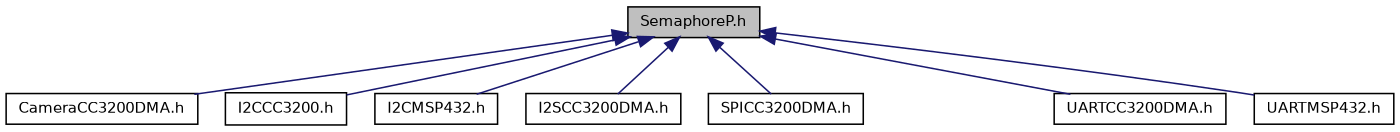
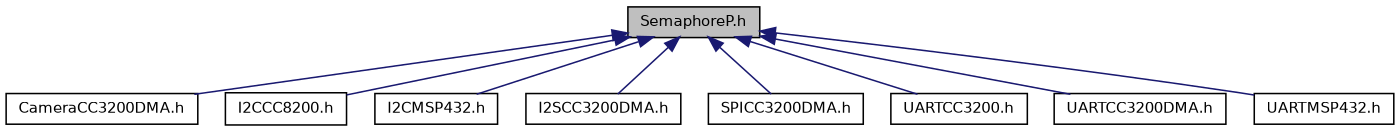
node "I2CCC3200.h": label "I2CCC3200.h" -> "I2CCC8200.h"
node "UARTCC3200.h": added
